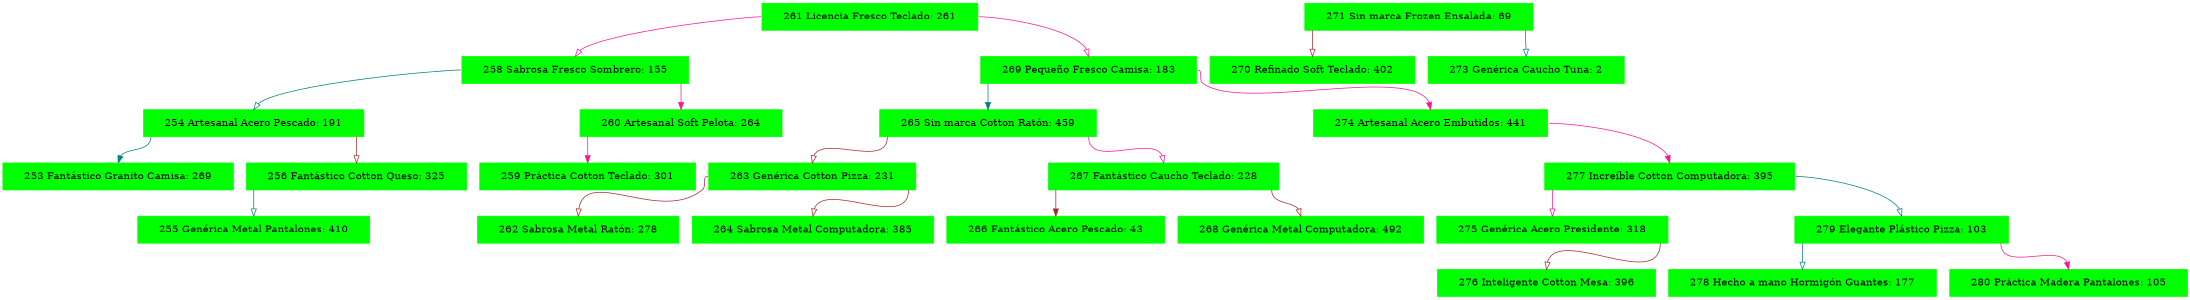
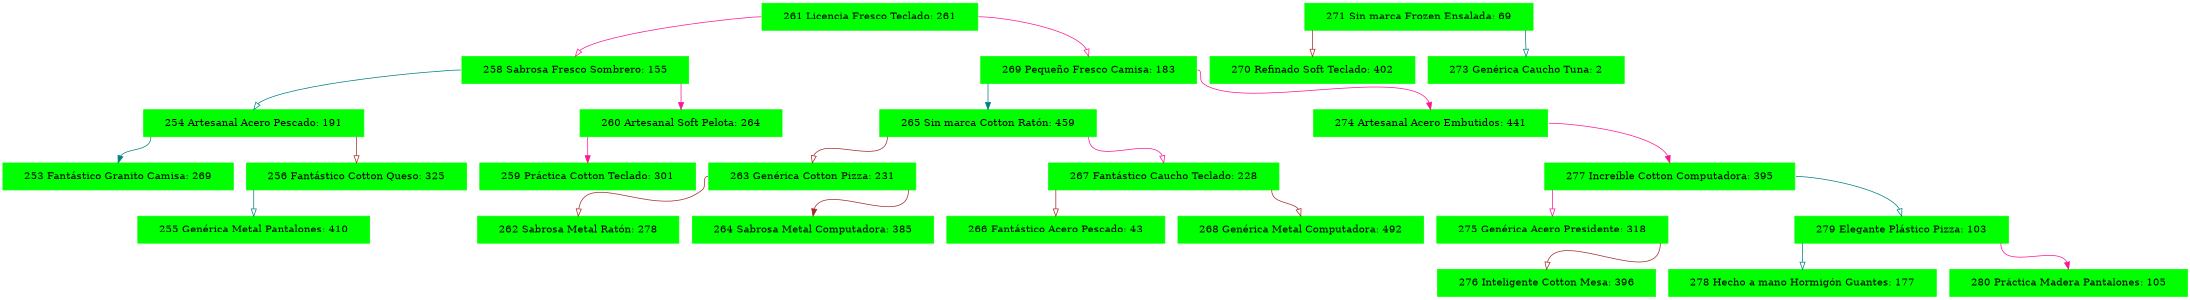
edge "267 Fantástico Caucho Teclado: 228" -> "266 Fantástico Acero Pescado: 43": arrowhead normal -> onormal
edge "263 Genérica Cotton Pizza: 231" -> "264 Sabrosa Metal Computadora: 385": arrowhead onormal -> normal
